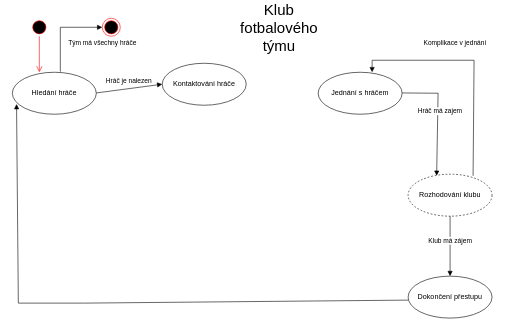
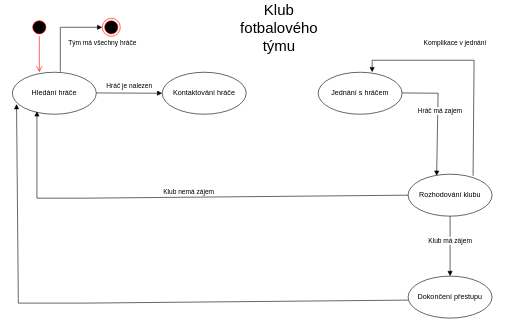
node "Kontaktování hráče": moved (204, 84) -> (204, 93)
node "Rozhodování klubu": style dashed -> solid
edge "Rozhodování klubu" -> "Hledání hráče": added, label "Klub nemá zájem"
